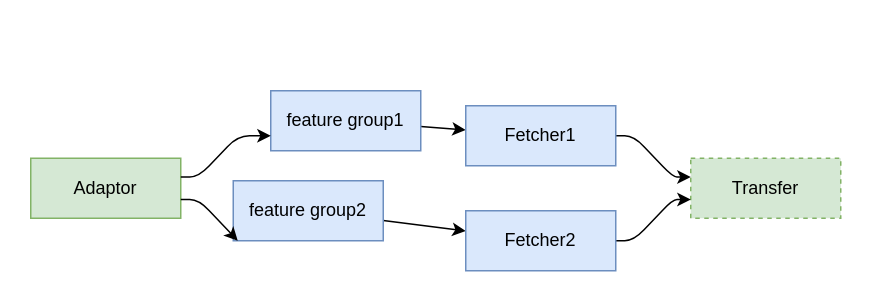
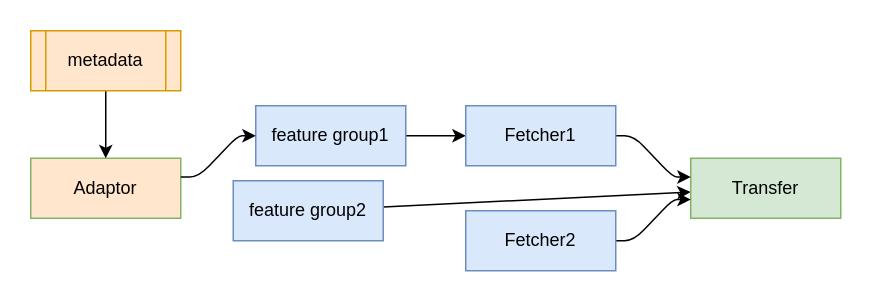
node "metadata": added
edge "metadata" -> "Adaptor": added
node "feature group1": moved (346, 121) -> (331, 136)
node "Adaptor": fillcolor #d5e8d4 -> #ffe6cc
node "Transfer": style dashed -> solid
edge "Adaptor" -> "feature group2": removed
edge "feature group2" -> "Fetcher2": now "feature group2" -> "Transfer"
